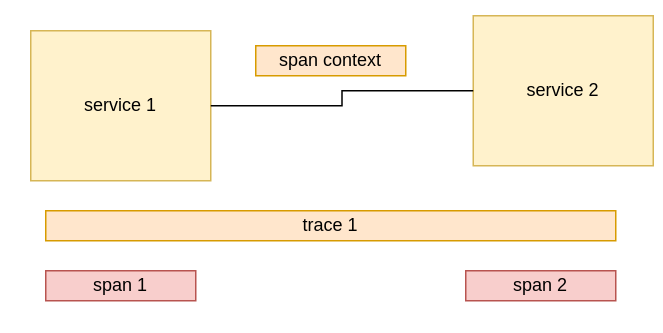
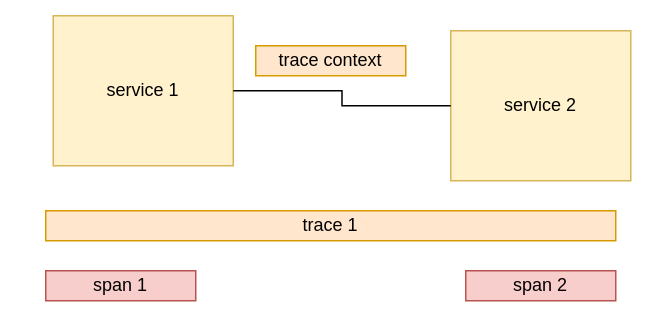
node "span context": label "span context" -> "trace context"
node "service 2": moved (563, 91) -> (541, 106)
node "service 1": moved (121, 106) -> (143, 91)
